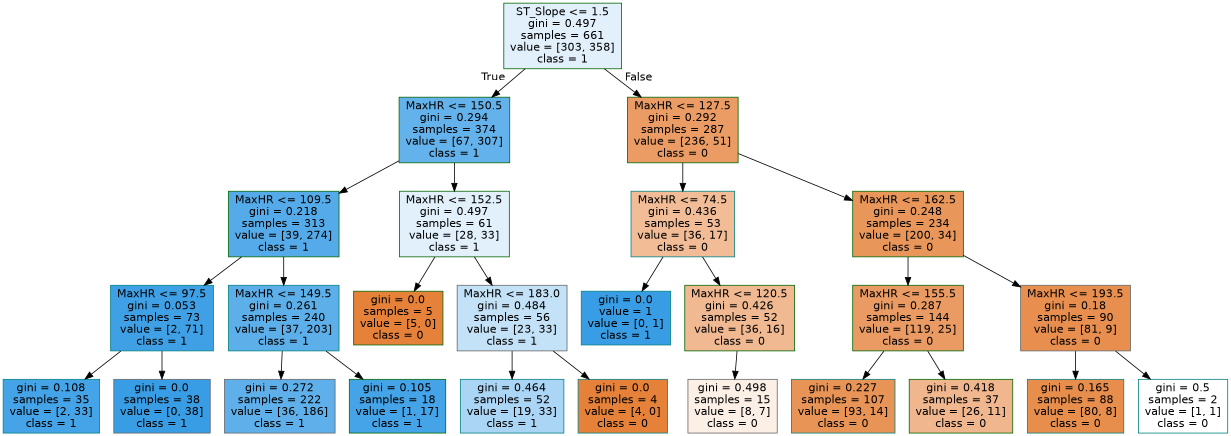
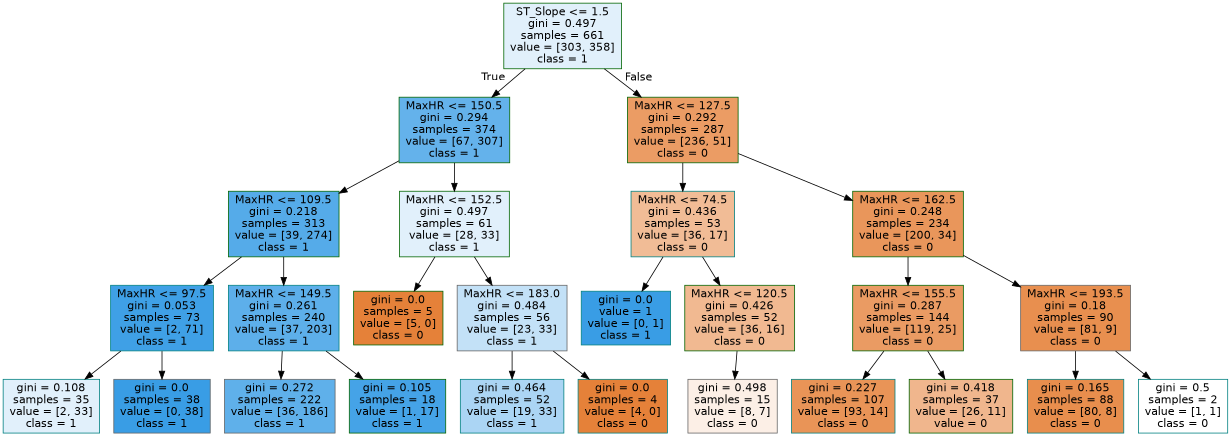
node "gini = 0.108 samples = 35 value = [2, 33] class = 1": fillcolor #45a3e7 -> #e1f0fb
node "gini = 0.418 samples = 37 value = [26, 11] class = 0": label "gini = 0.418 samples = 37 value = [26, 11] class = 0" -> "gini = 0.418 samples = 37 value = [26, 11] value = 0"
